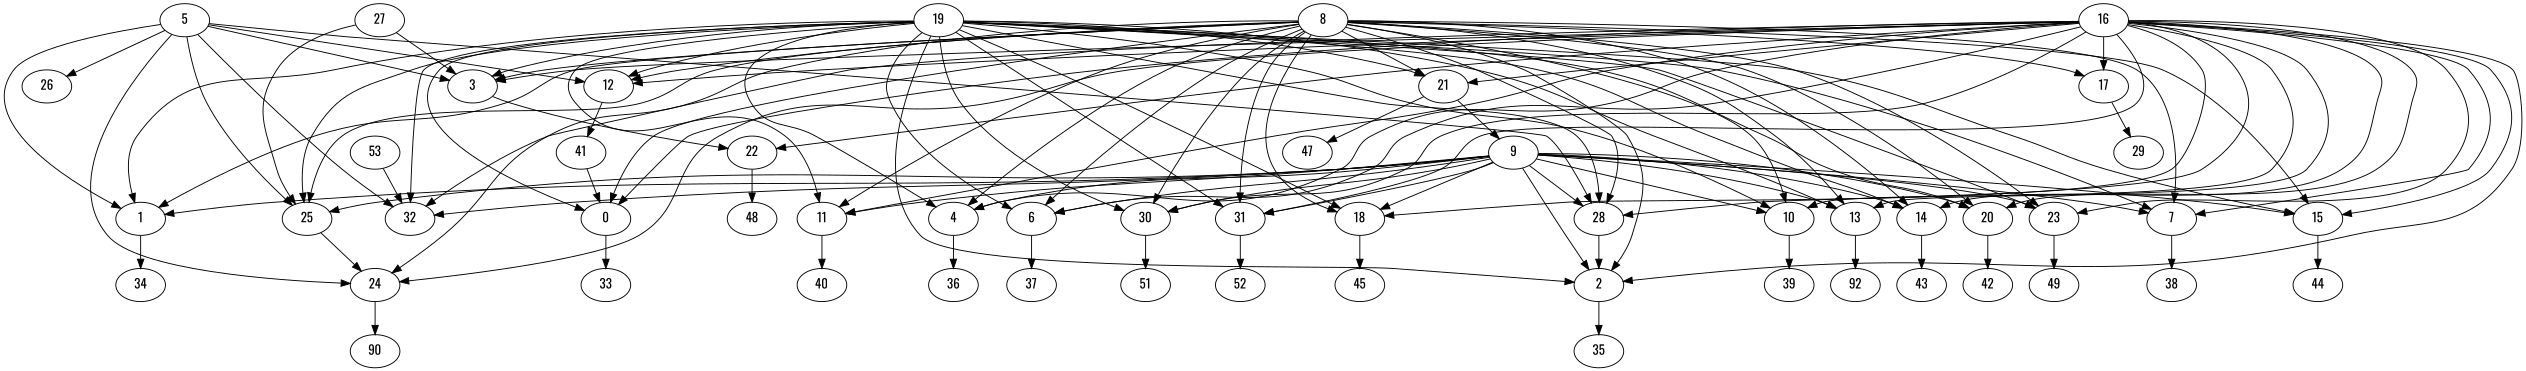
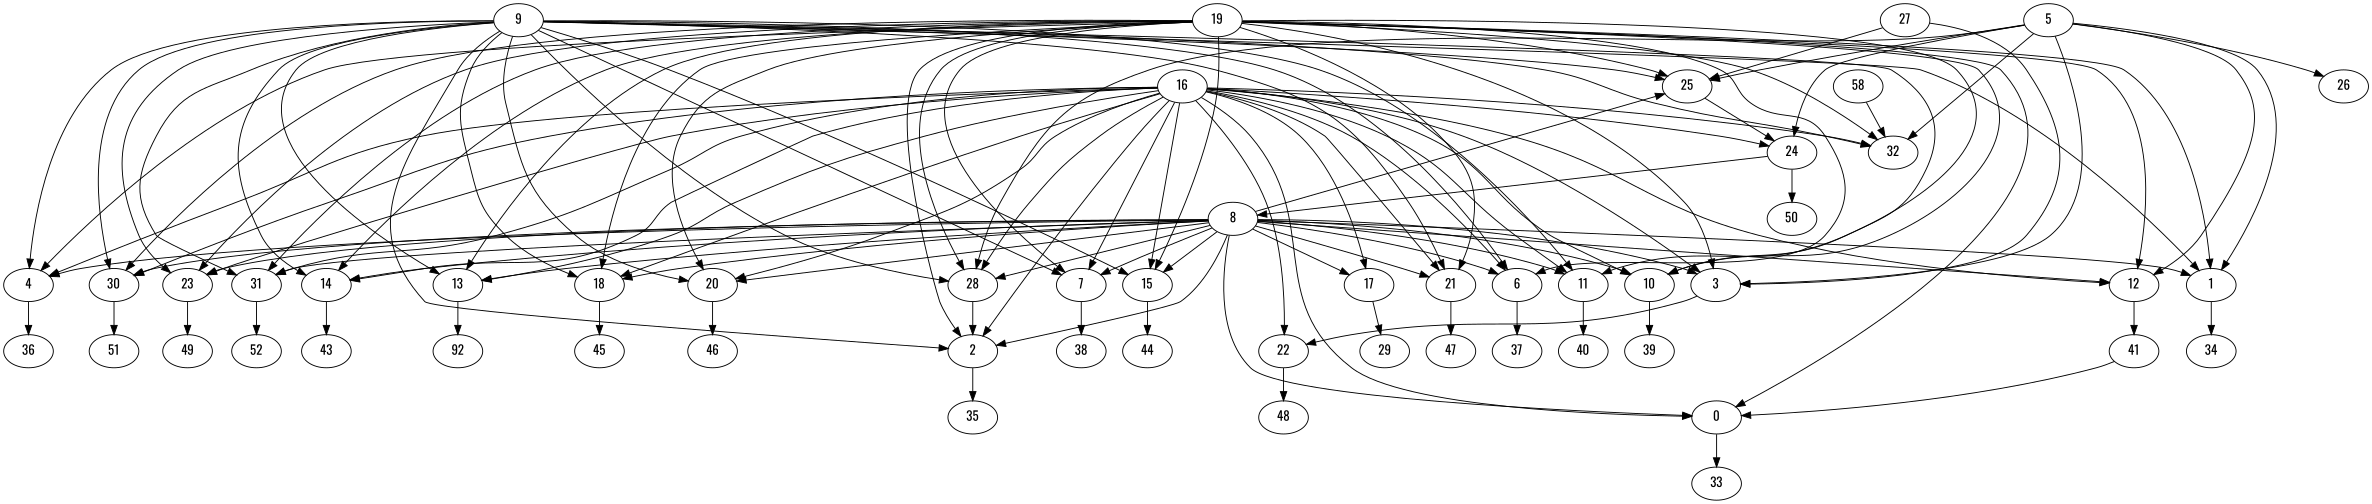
edge "8" -> "24": reversed
edge "21" -> "9": reversed
node "53": label "53" -> "58"
node "42": label "42" -> "46"
node "90": label "90" -> "50"
